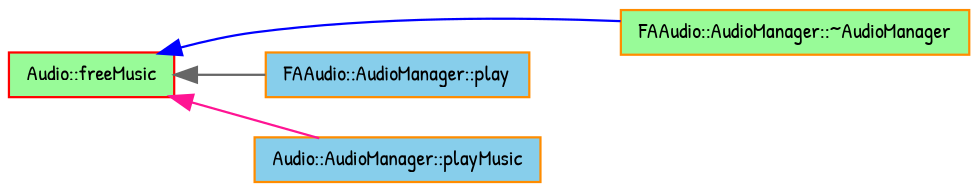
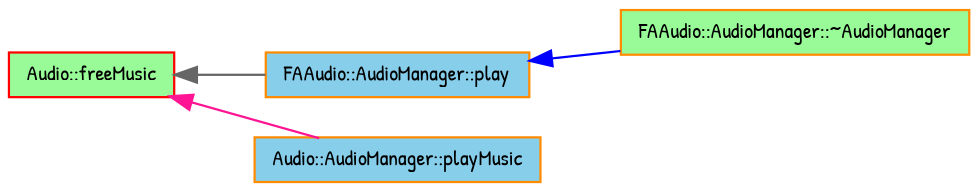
edge "FAAudio::AudioManager::~AudioManager" -> "Audio::freeMusic": now "FAAudio::AudioManager::~AudioManager" -> "FAAudio::AudioManager::play"
